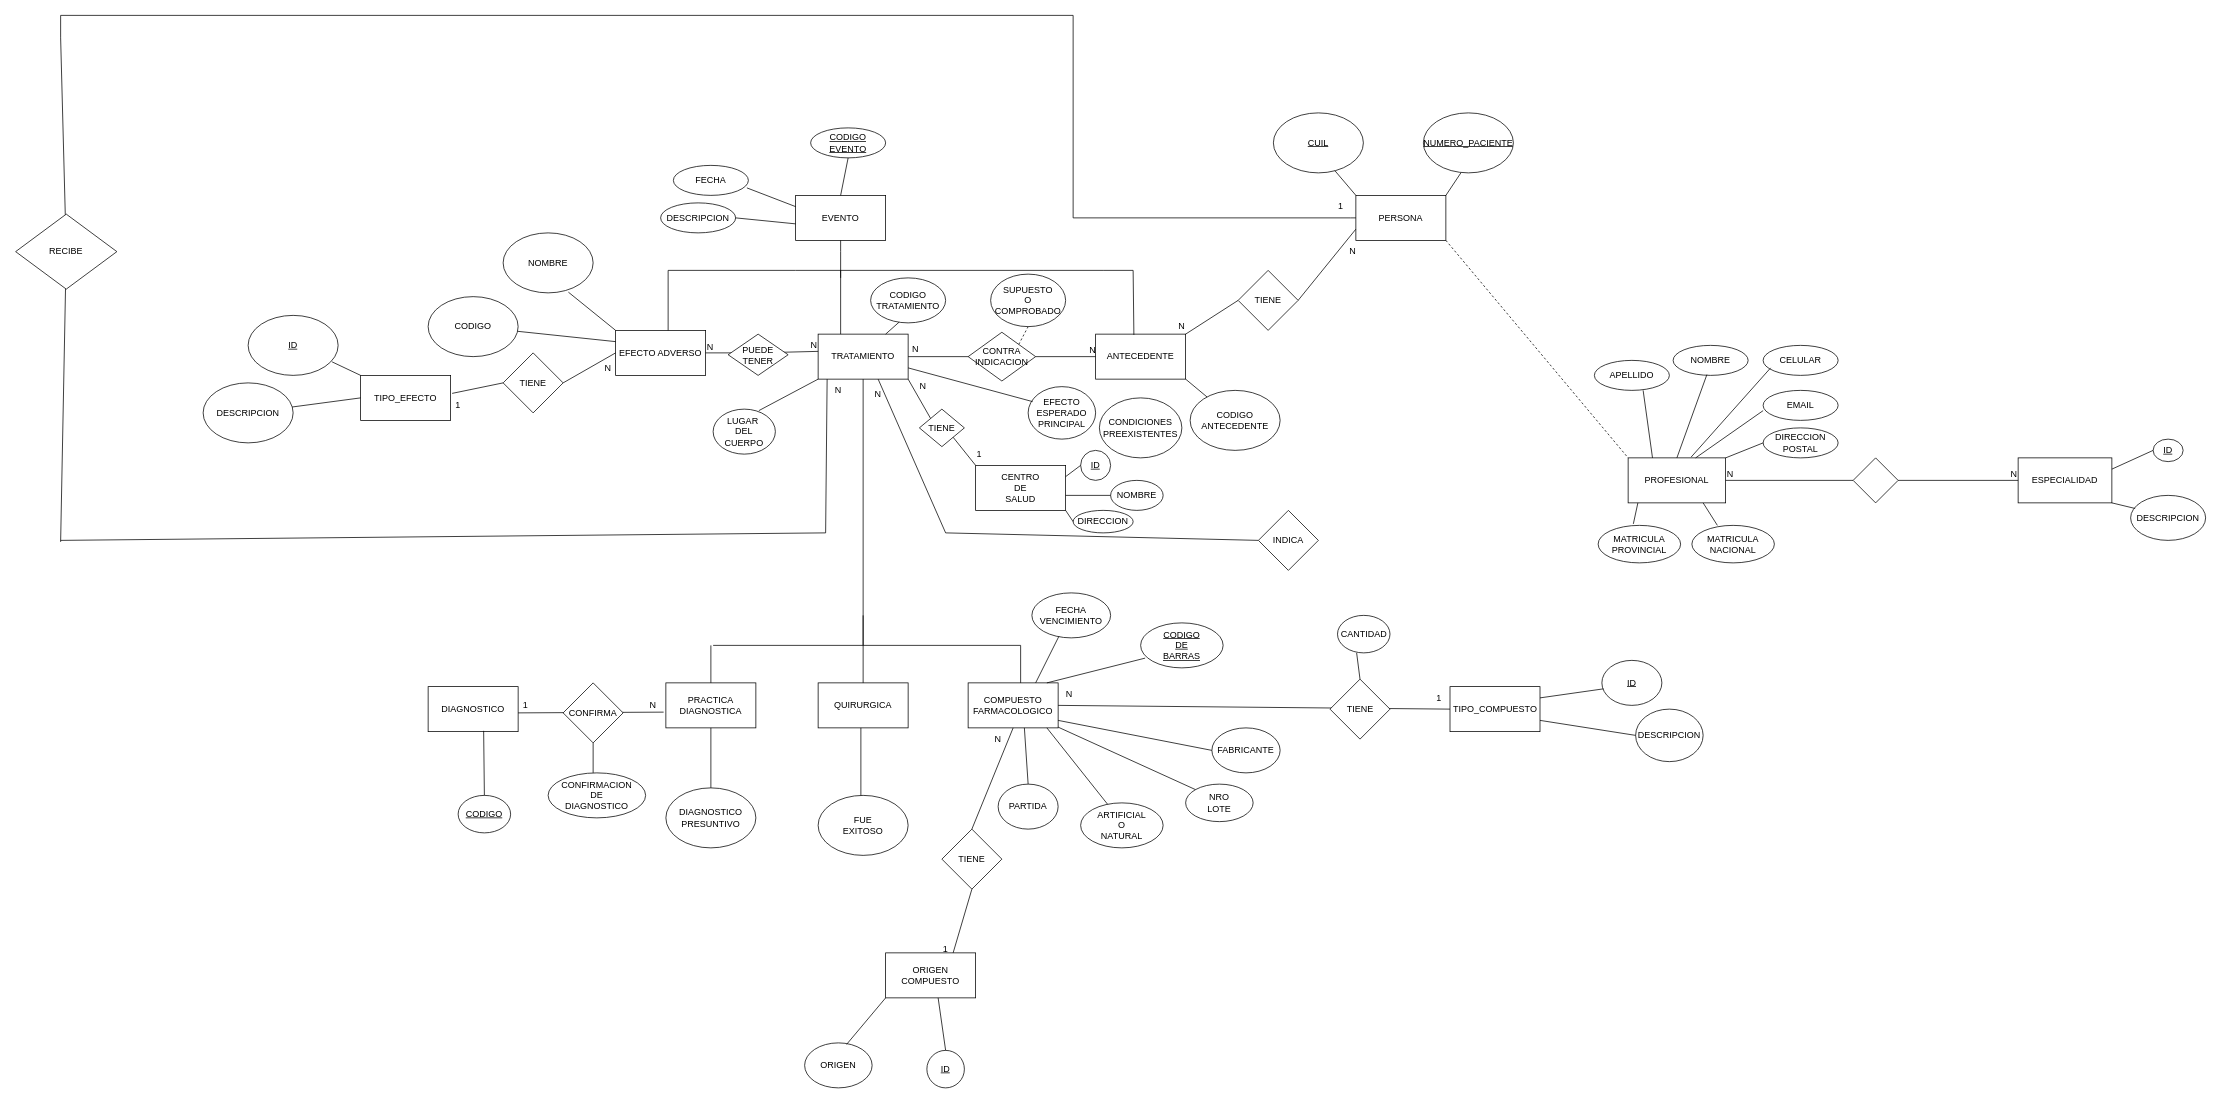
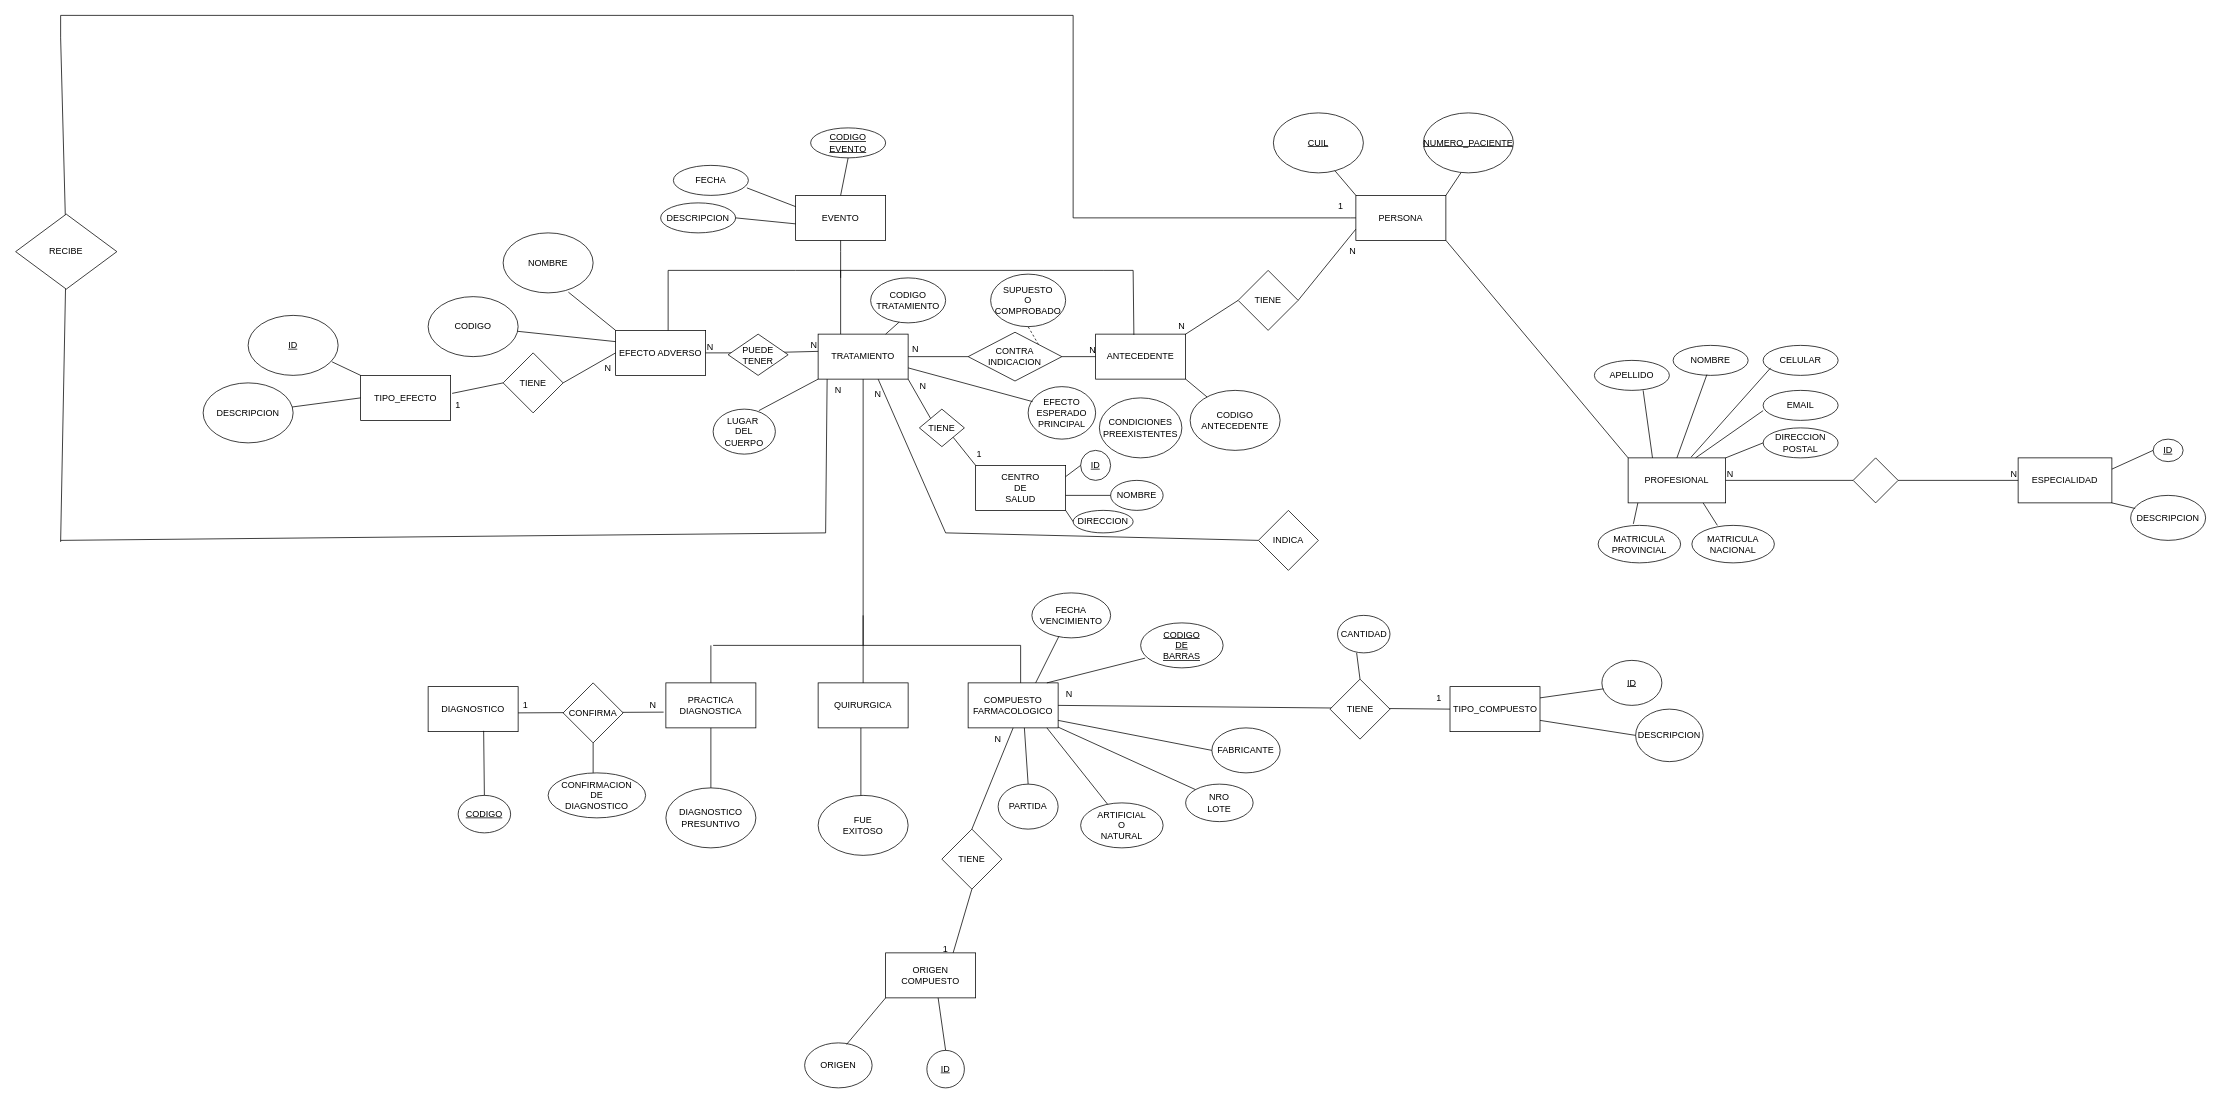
edge "PERSONA" -- "PROFESIONAL": style dashed -> solid
node "CONTRA INDICACION": size 68x49 -> 94x49
